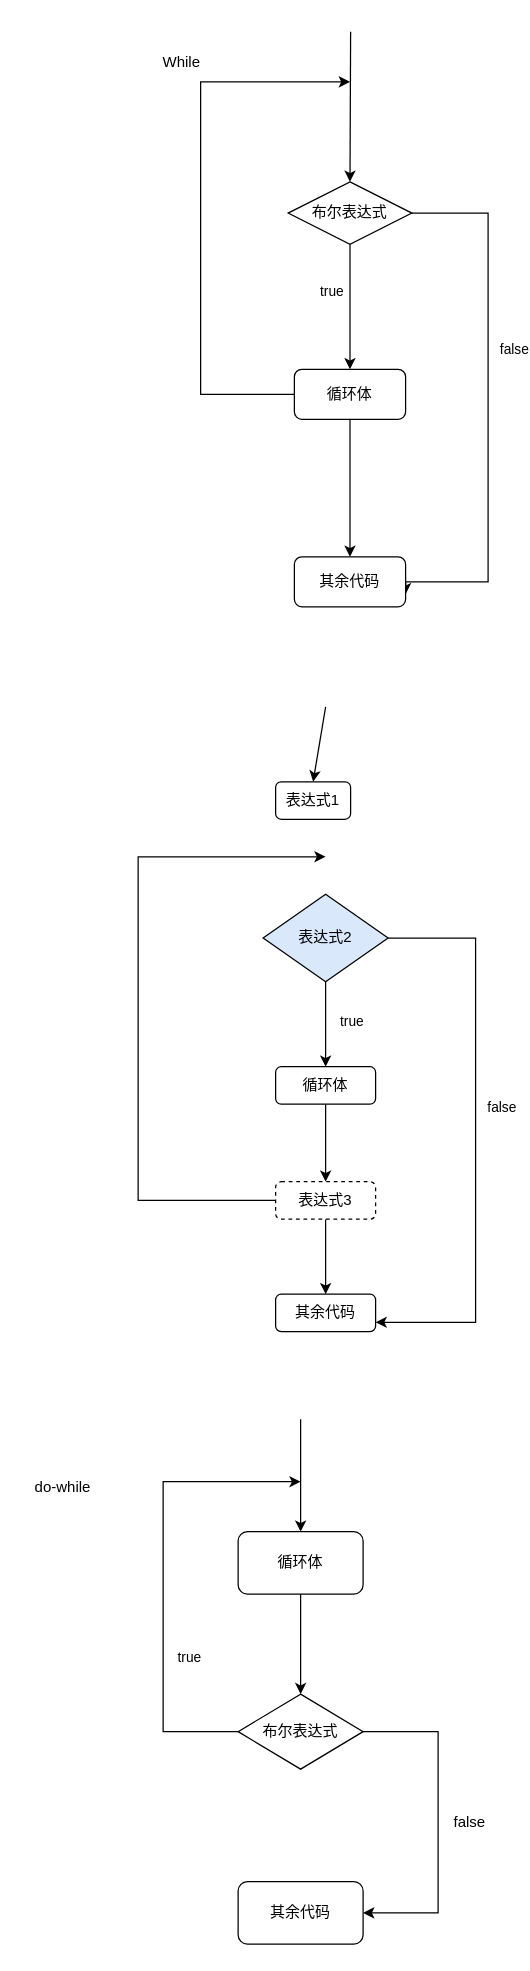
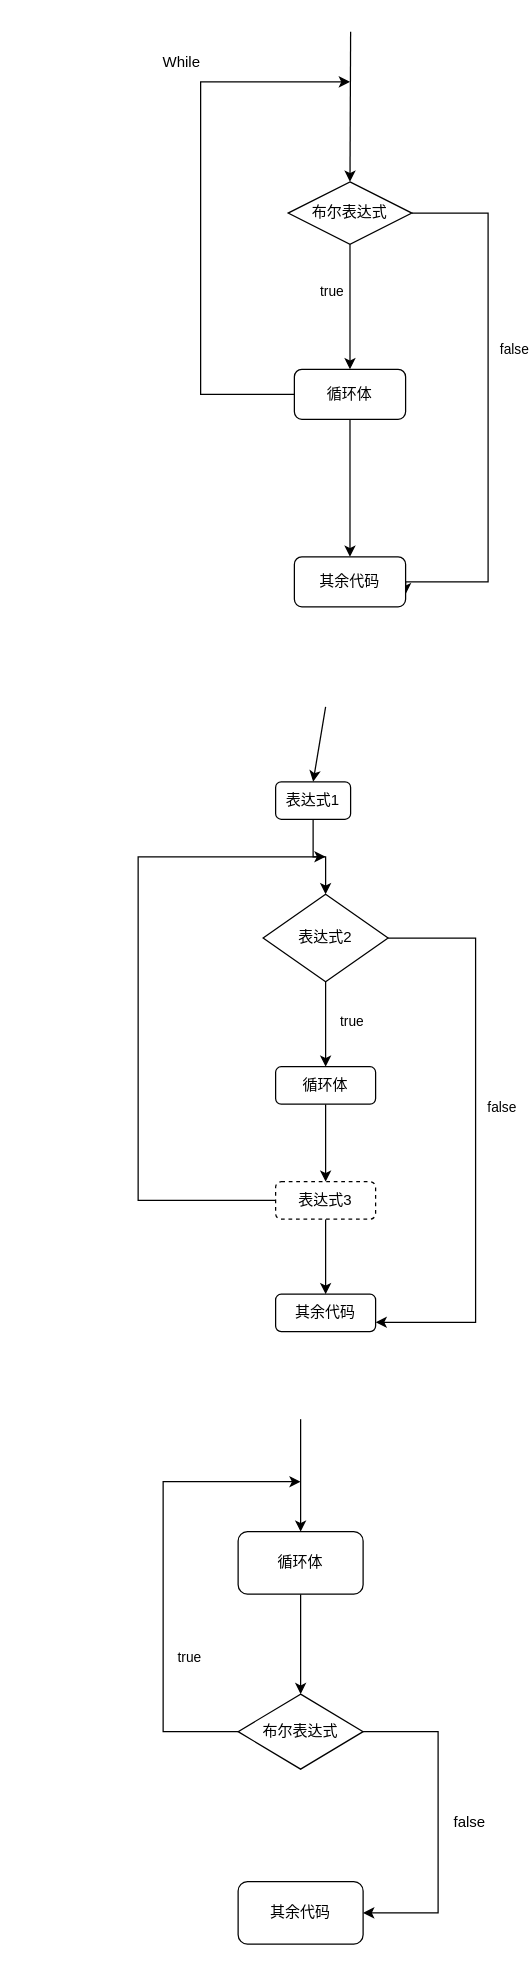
edge "表达式1" -> "表达式2": added
node "表达式2": fillcolor #dae8fc -> #ffffff
node "do-while": removed
